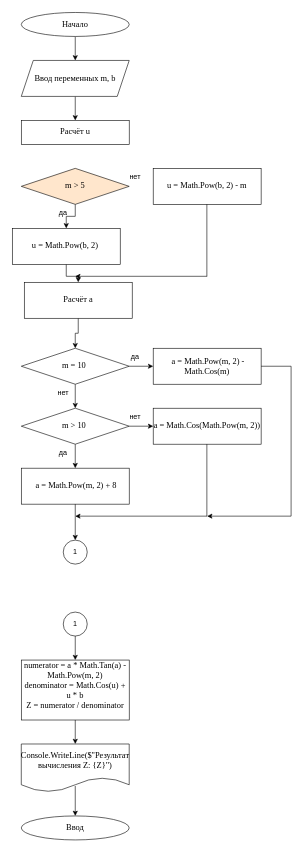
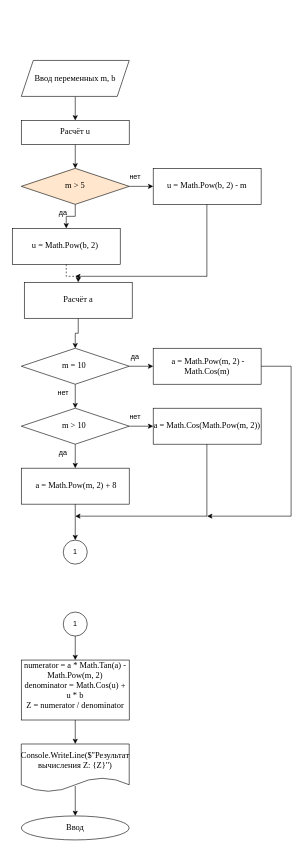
node "Начало": removed
edge "Начало" -> "Ввод переменных m, b": removed
edge "Расчёт u" -> "m > 5": added
edge "m > 5" -> "u = Math.Pow(b, 2) - m": added
edge "u = Math.Pow(b, 2)" -> "Расчёт a": style solid -> dashed
